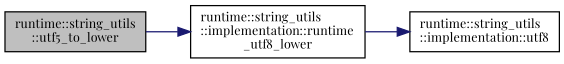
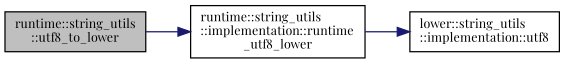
node "runtime::string_utils ::utf5_to_lower": label "runtime::string_utils ::utf5_to_lower" -> "runtime::string_utils ::utf8_to_lower"
node "runtime::string_utils ::implementation::utf8": label "runtime::string_utils ::implementation::utf8" -> "lower::string_utils ::implementation::utf8"
